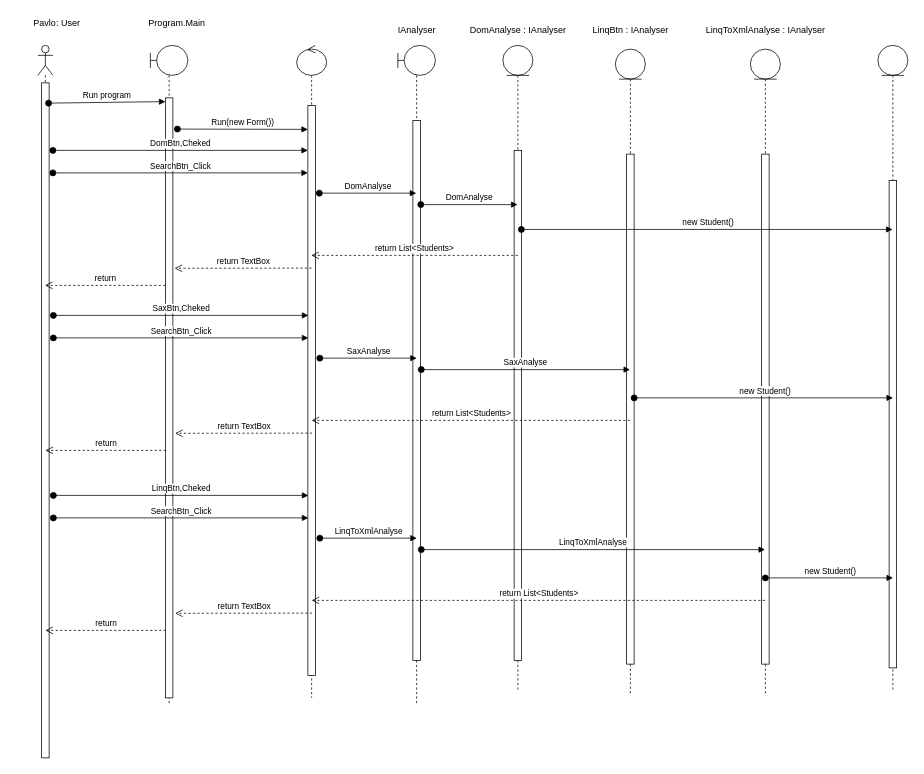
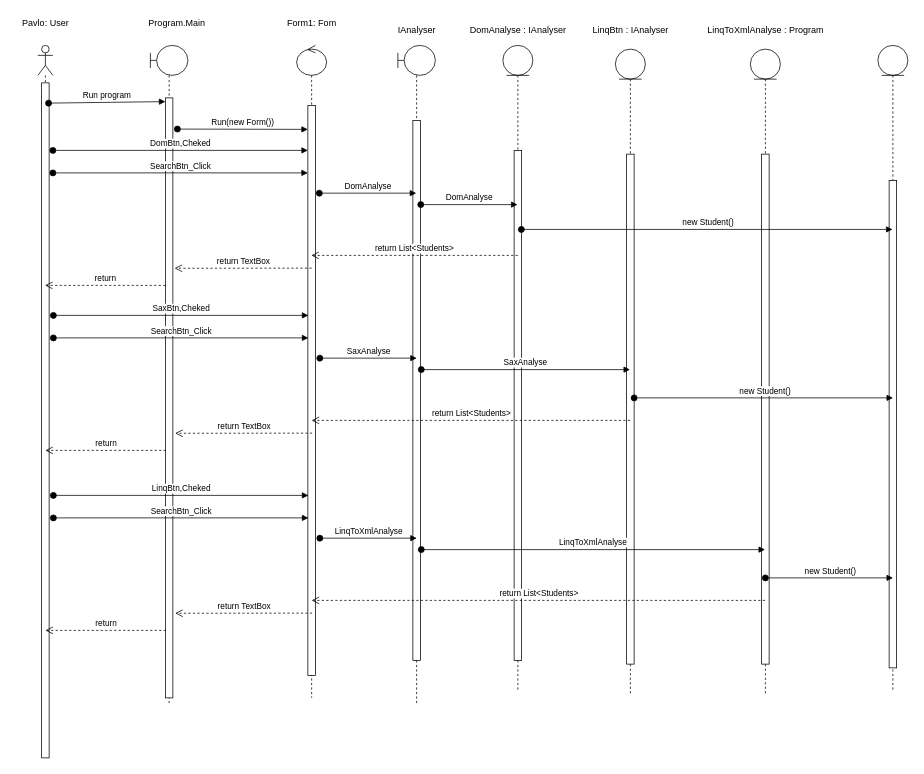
node "Pavlo: User": moved (57, 23) -> (45, 23)
node "Form1: Fom": added
node "LinqToXmlAnalyse : IAnalyser": label "LinqToXmlAnalyse : IAnalyser" -> "LinqToXmlAnalyse : Program"
